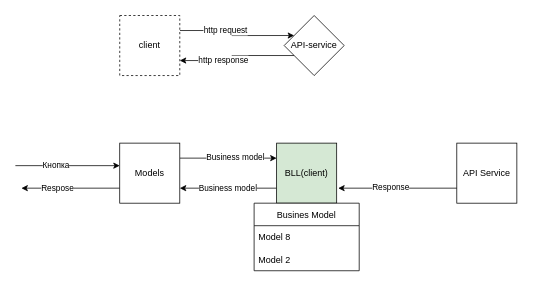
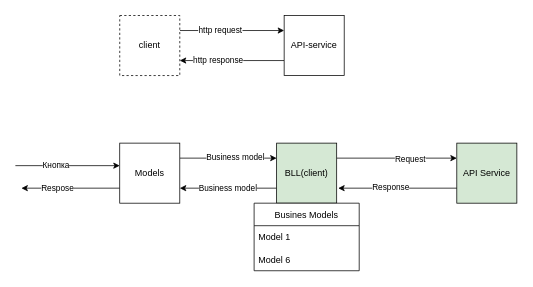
node "API-service": shape diamond -> rectangle
edge "BLL(client)" -> "API Service": added, label "Request"
node "API Service": fillcolor #ffffff -> #d5e8d4
node "Busines Model": label "Busines Model" -> "Busines Models"
node "Model 8": label "Model 8" -> "Model 1"
node "Model 2": label "Model 2" -> "Model 6"
